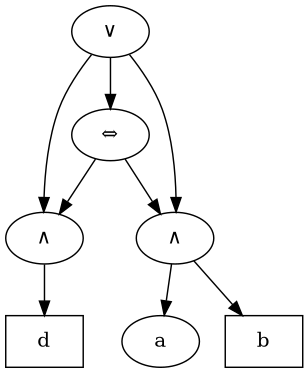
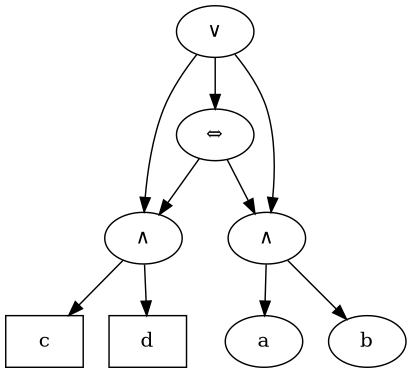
node "c": added
node "b": shape box -> ellipse
